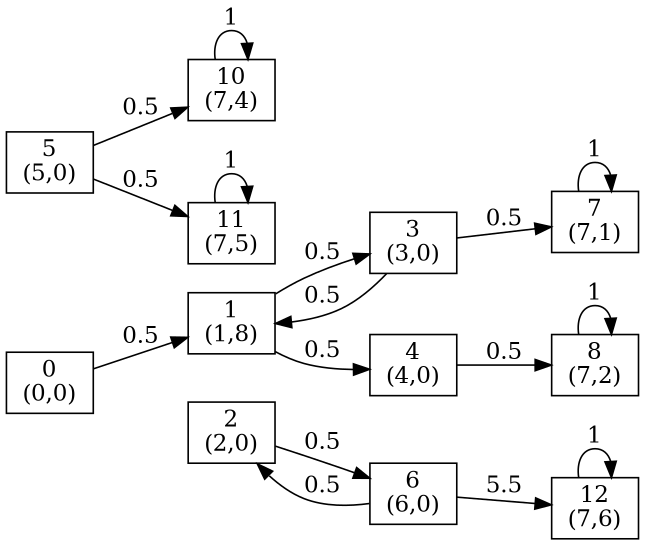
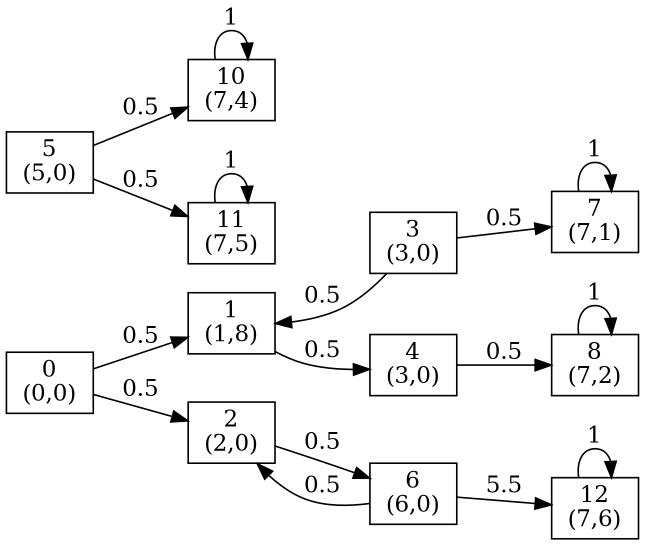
edge "1 (1,8)" -> "3 (3,0)": removed, label "0.5"
node "4 (4,0)": label "4 (4,0)" -> "4 (3,0)"
edge "0 (0,0)" -> "2 (2,0)": added, label "0.5"
